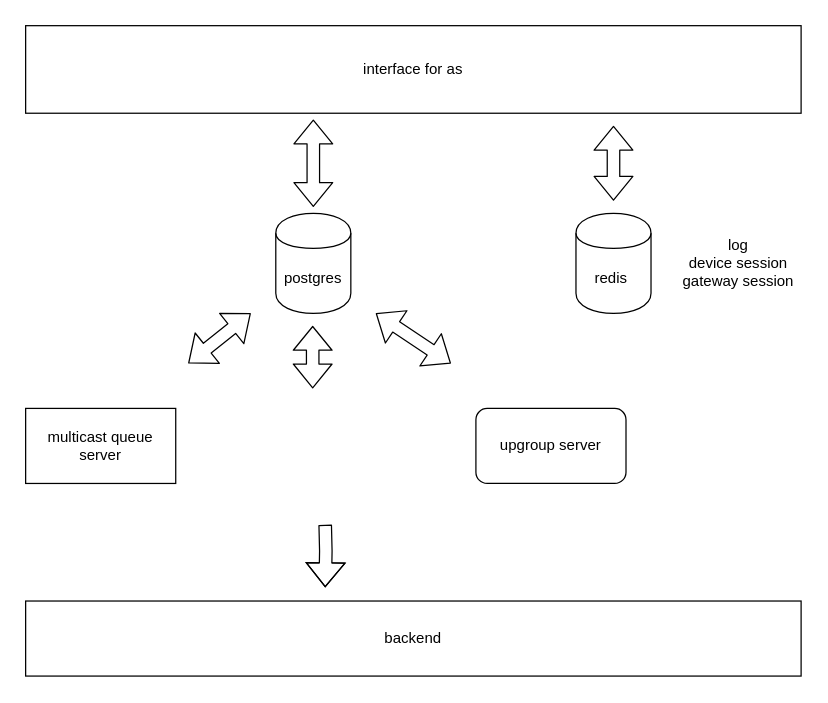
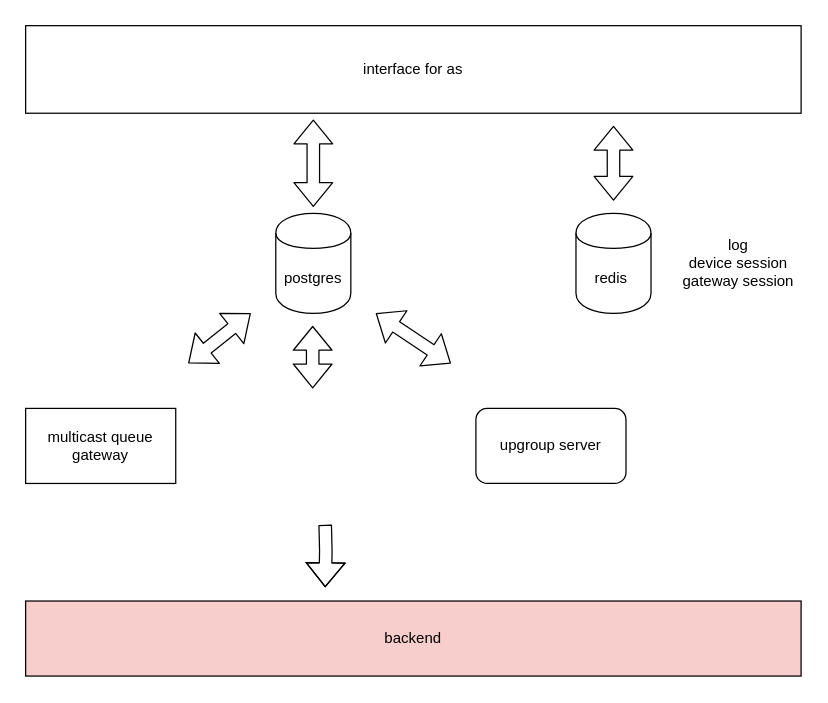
node "multicast queue server": label "multicast queue server" -> "multicast queue gateway"
node "backend": fillcolor #ffffff -> #f8cecc
